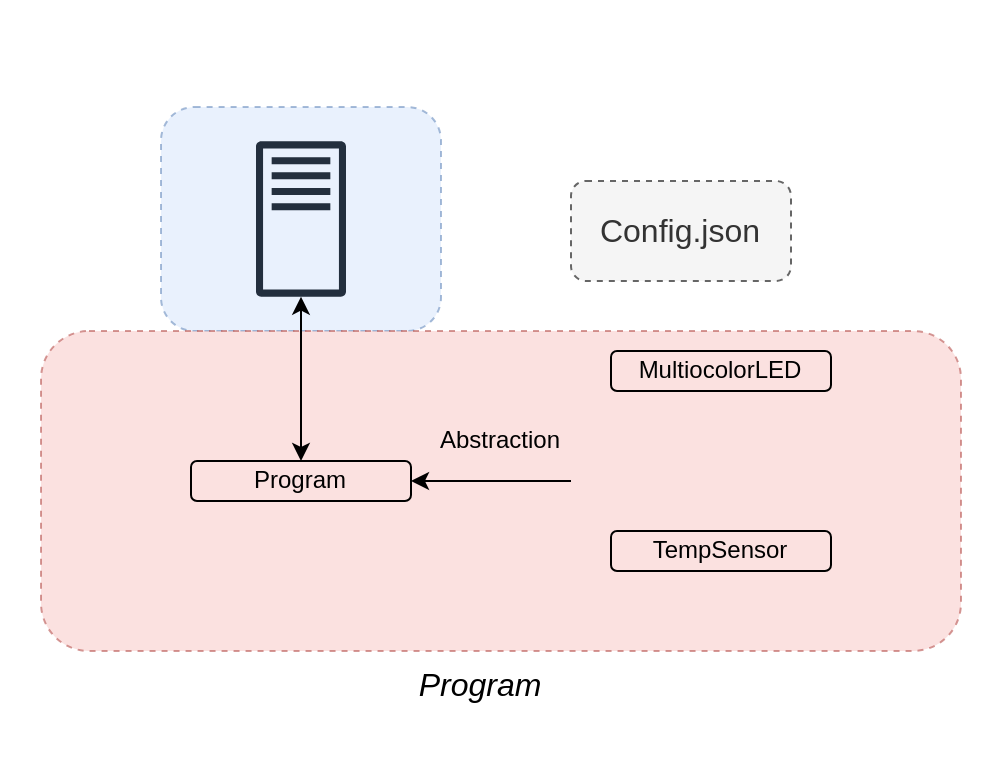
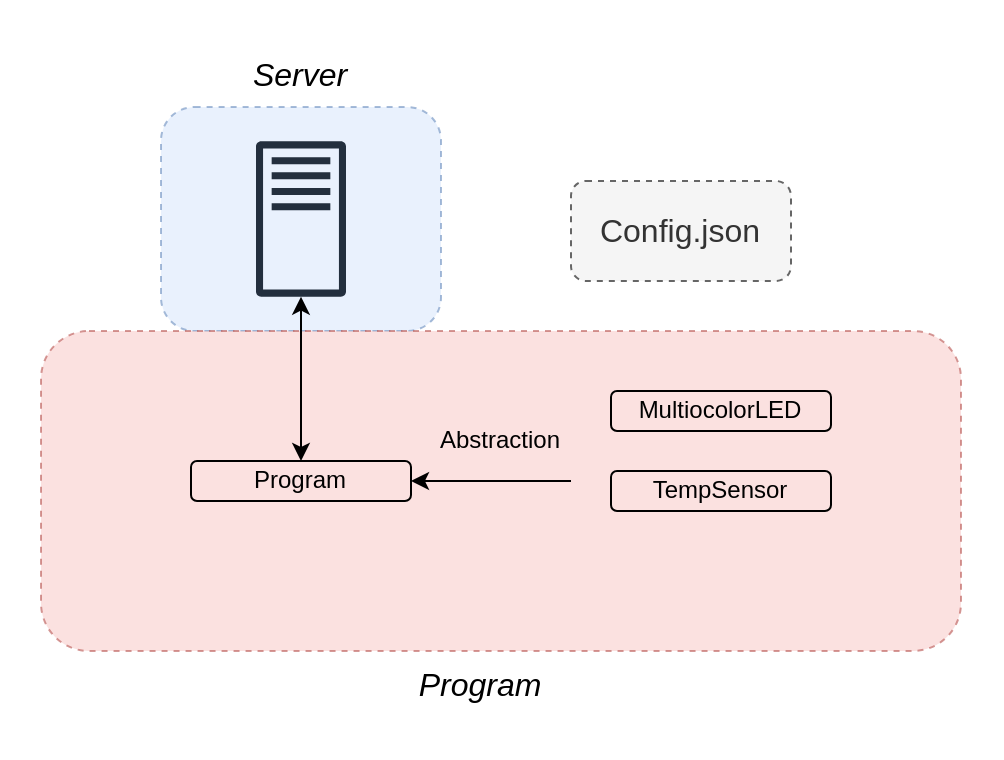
node "Server": added
node "MultiocolorLED": moved (721, 371) -> (721, 411)
node "TempSensor": moved (721, 551) -> (721, 491)
